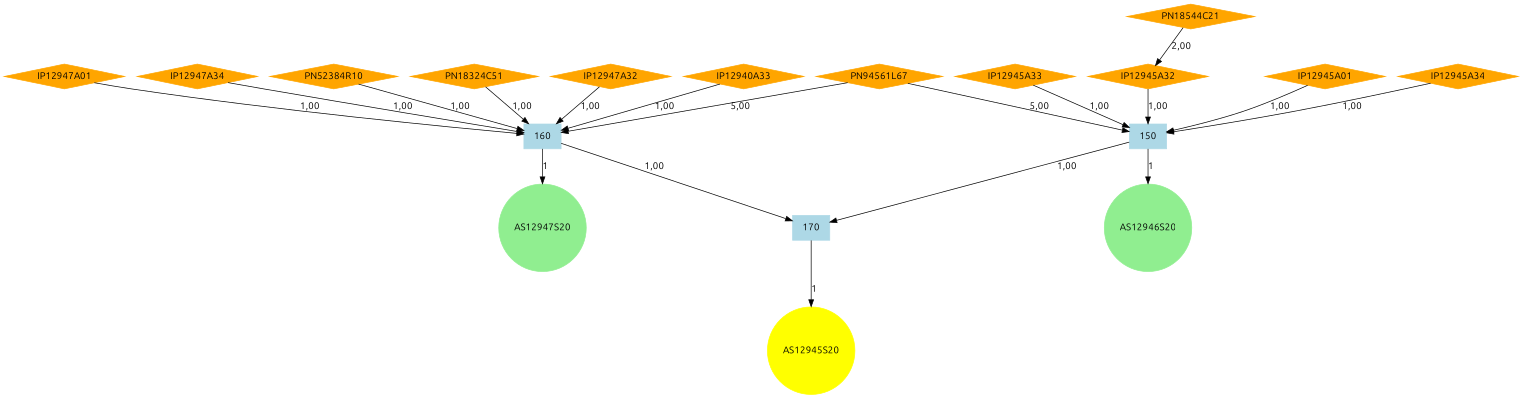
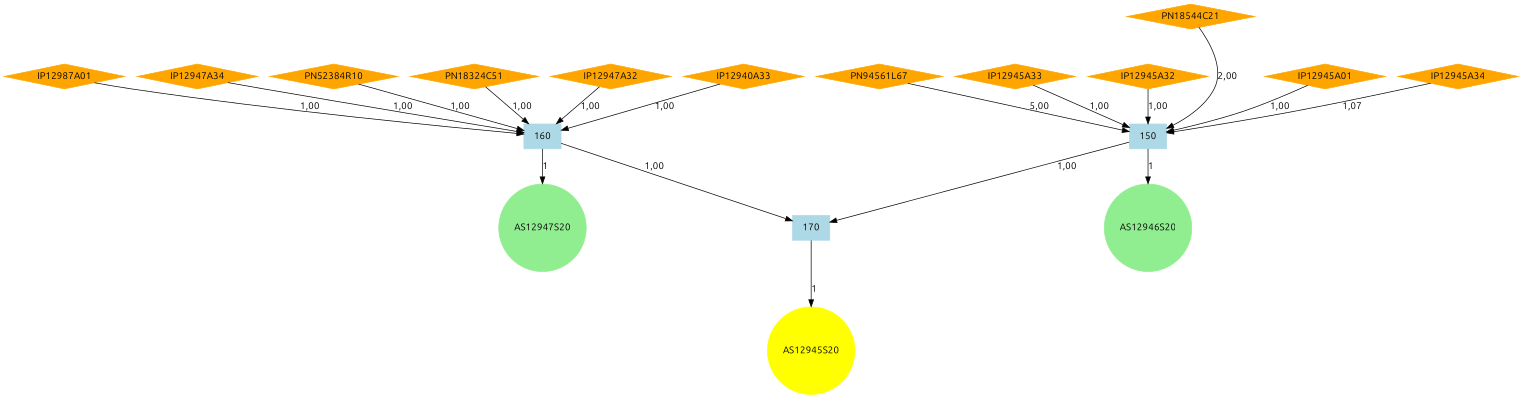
edge "PN18544C21" -> "IP12945A32": now "PN18544C21" -> "150"
node "IP12947A01": label "IP12947A01" -> "IP12987A01"
edge "IP12945A34" -> "150": label "1,00" -> "1,07"
edge "PN94561L67" -> "160": removed, label "5,00"
